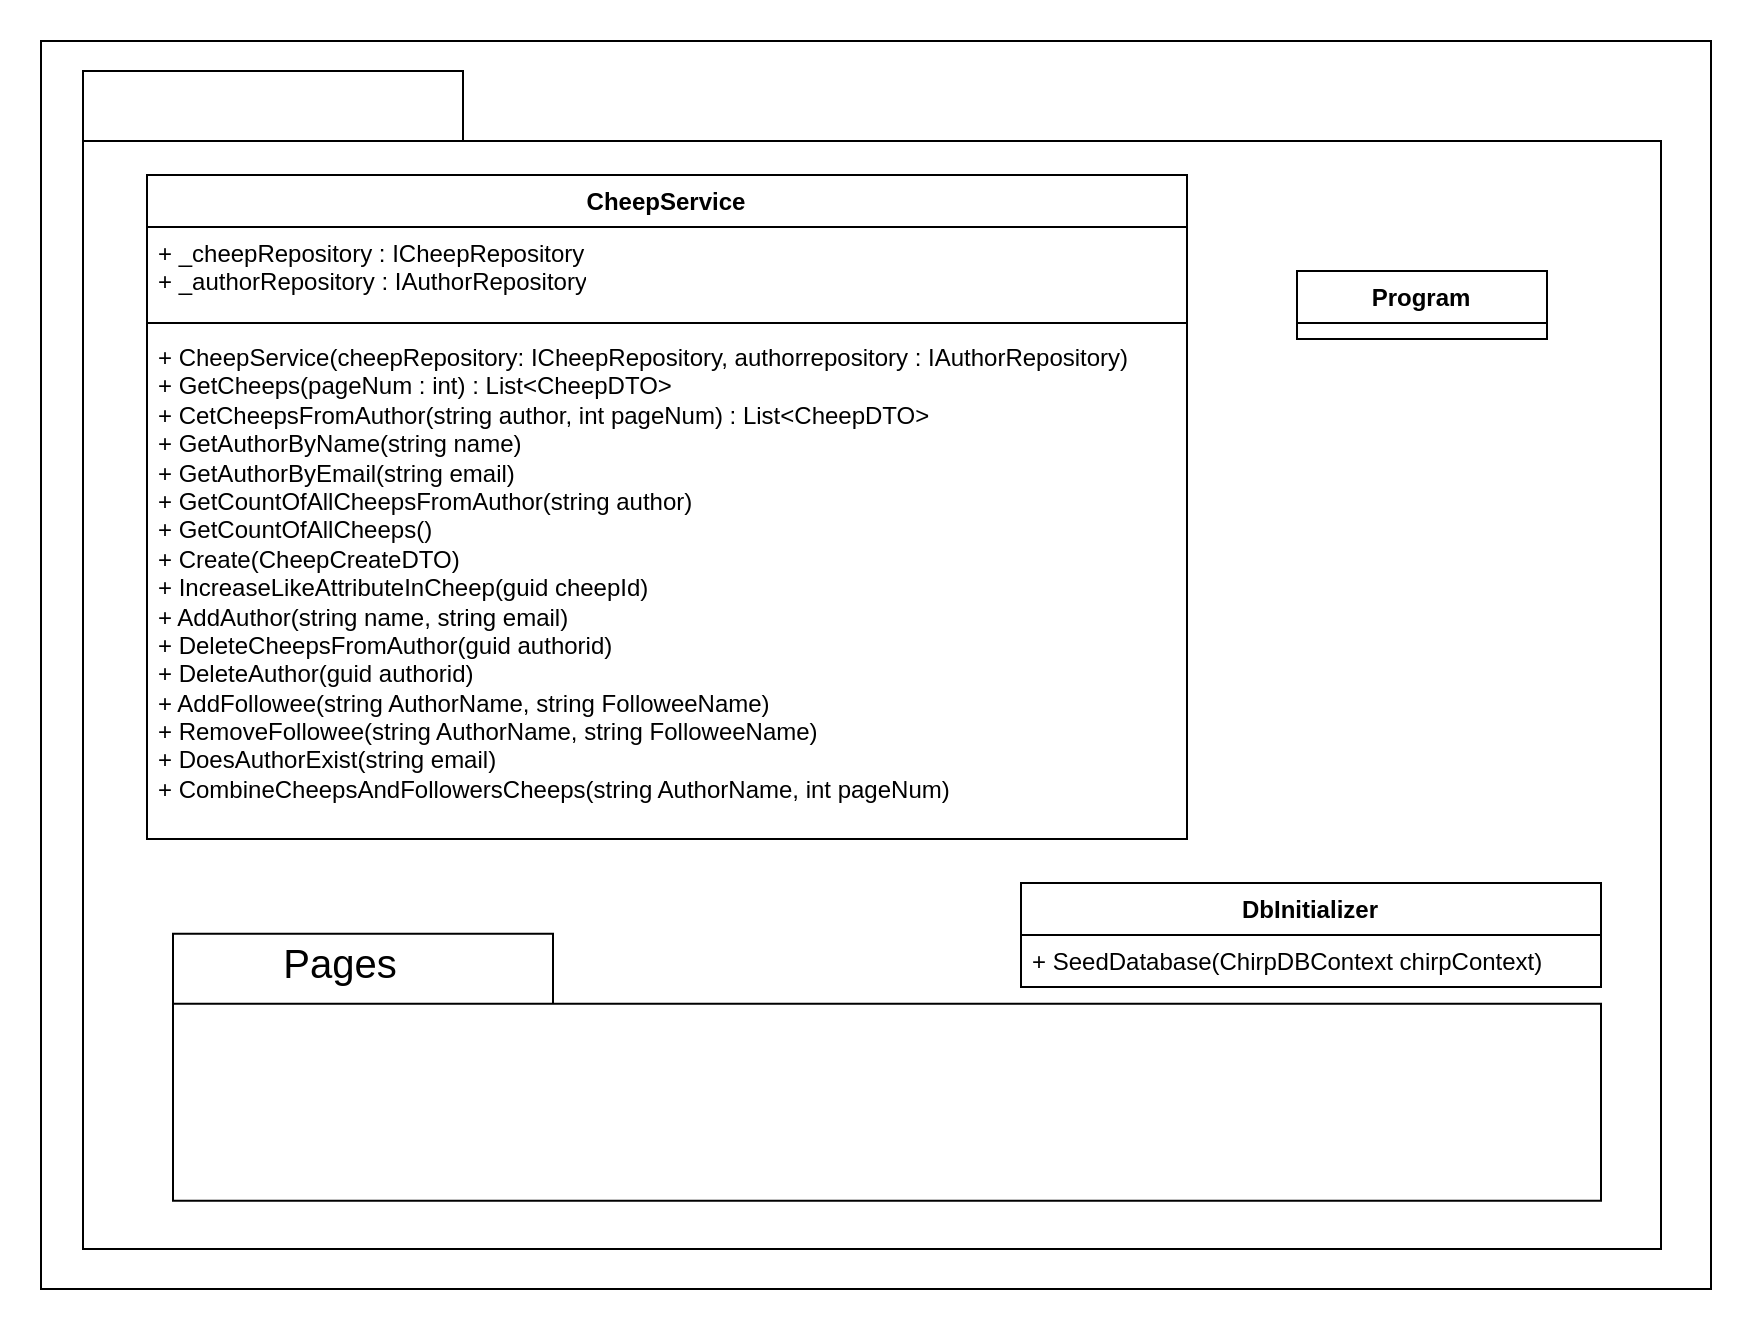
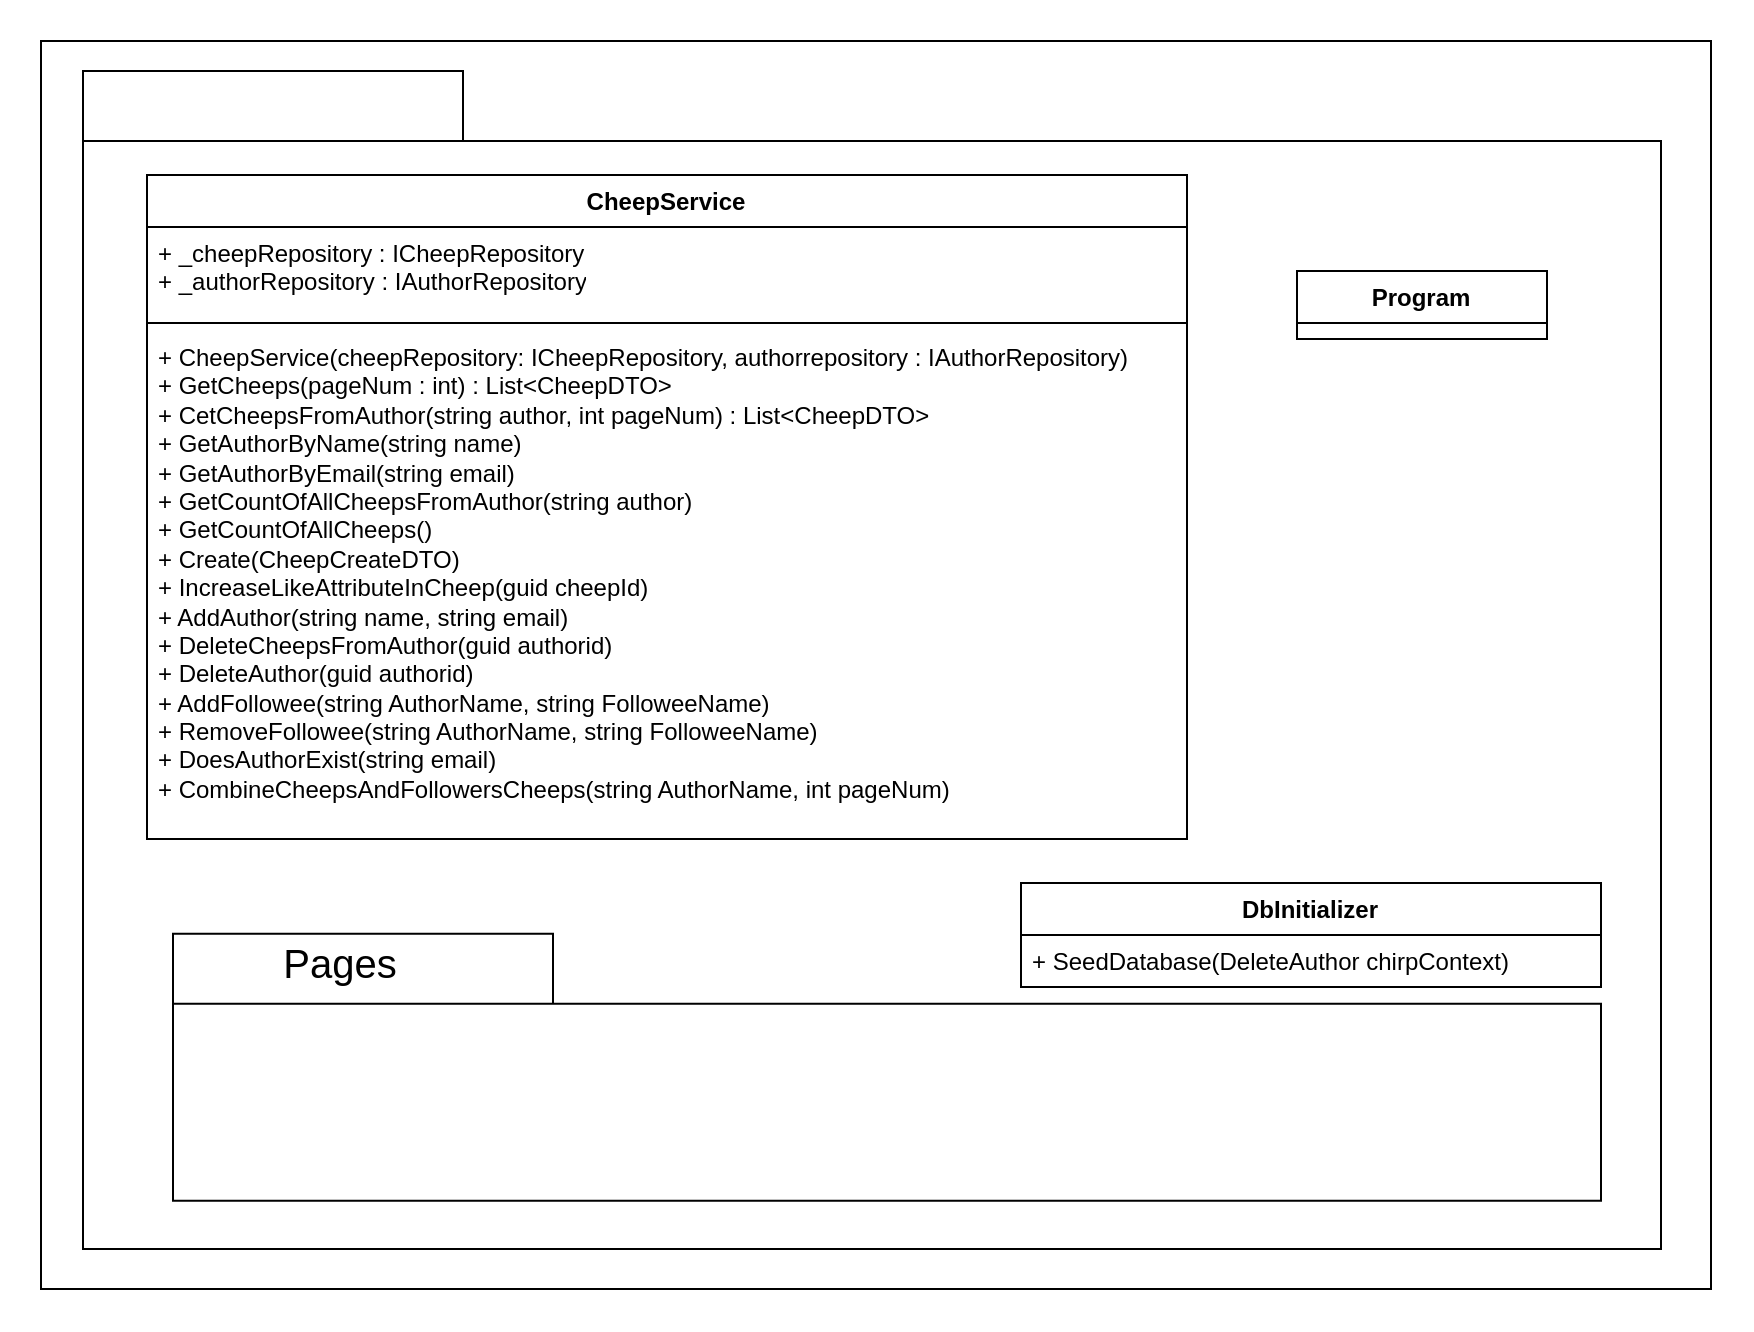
node "+ SeedDatabase(ChirpDBContext chirpContext)": label "+ SeedDatabase(ChirpDBContext chirpContext)" -> "+ SeedDatabase(DeleteAuthor chirpContext)"
